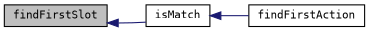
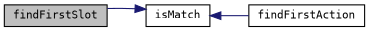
edge "isMatch" -> "findFirstSlot": reversed
